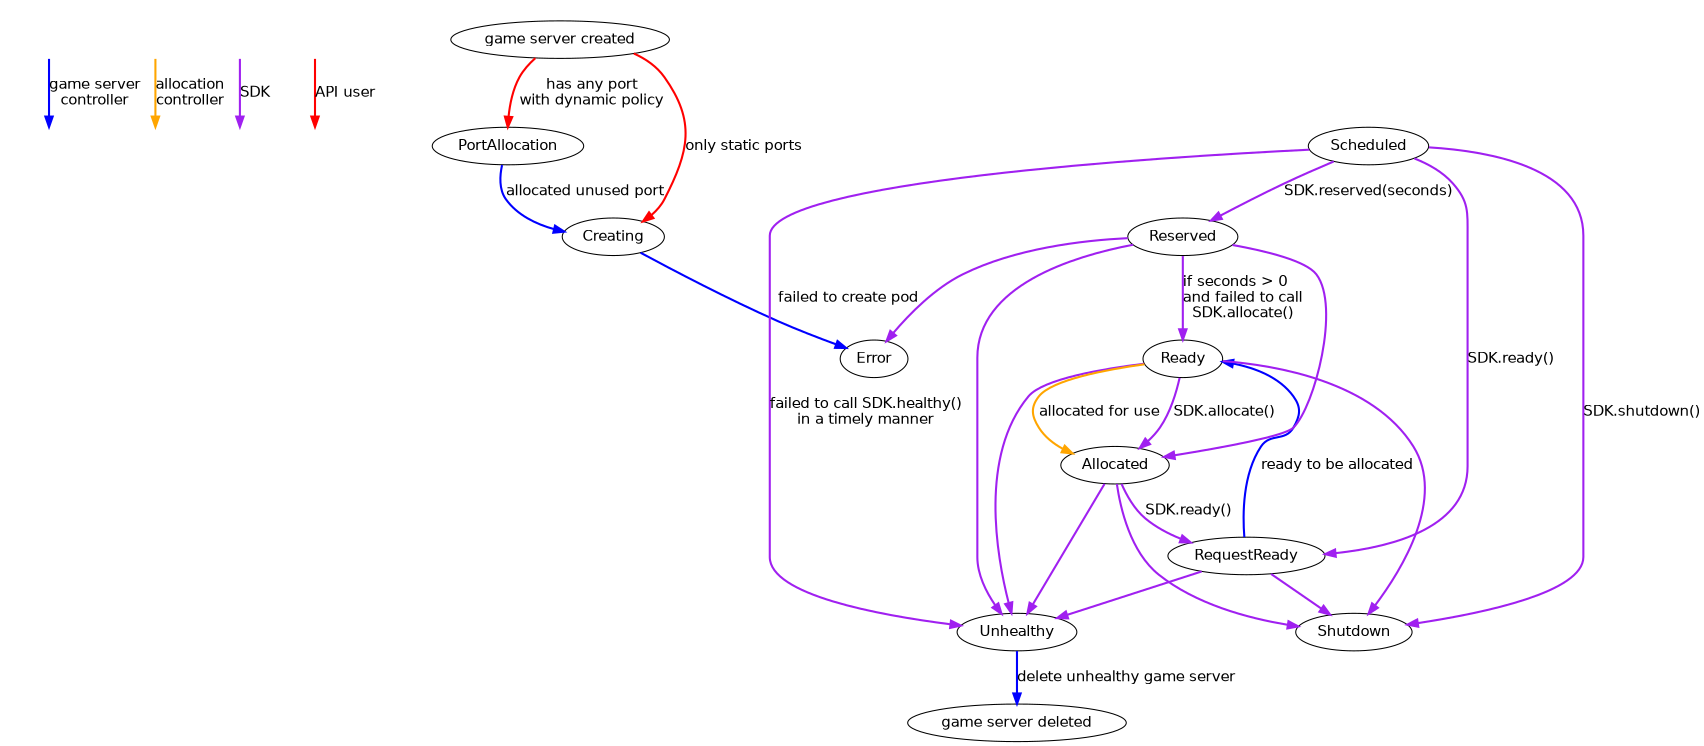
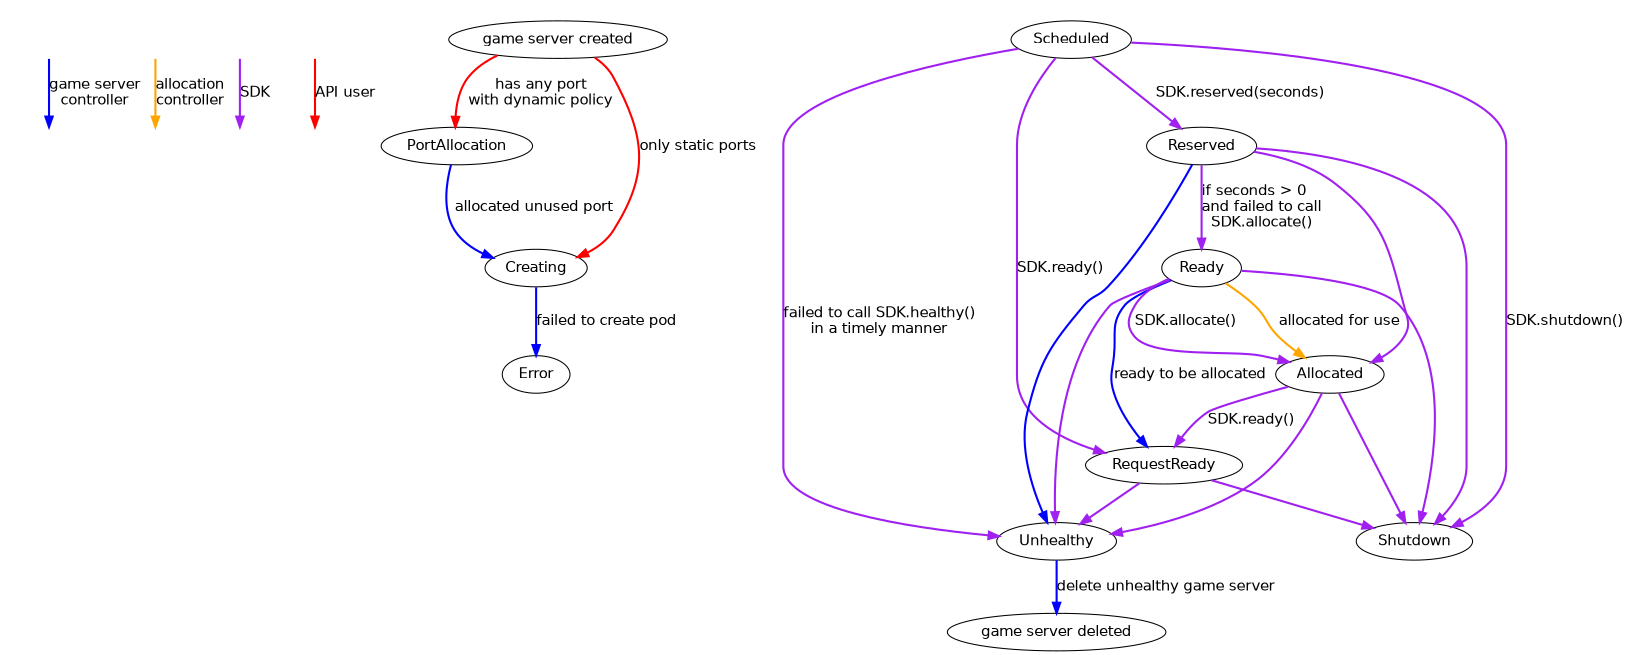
edge "Reserved" -> "Error": now "Reserved" -> "Shutdown"
edge "Reserved" -> "Unhealthy": color purple -> blue
edge "RequestReady" -> "Ready": reversed
